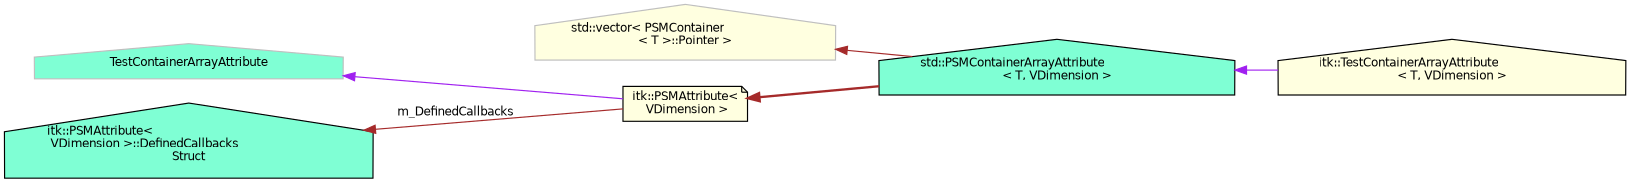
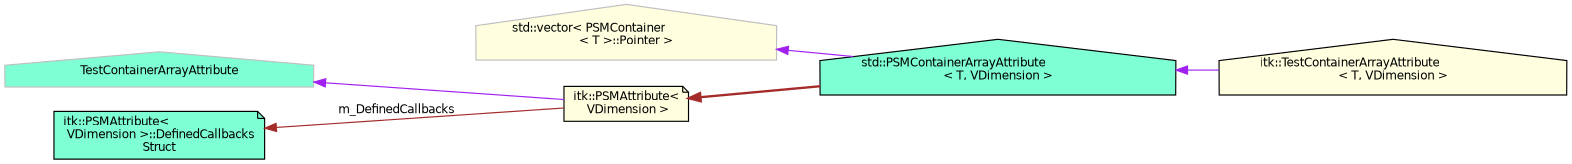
edge "std::PSMContainerArrayAttribute < T, VDimension >" -> "std::vector< PSMContainer < T >::Pointer >": color brown -> purple
node "itk::PSMAttribute< VDimension >::DefinedCallbacks Struct": shape house -> note
